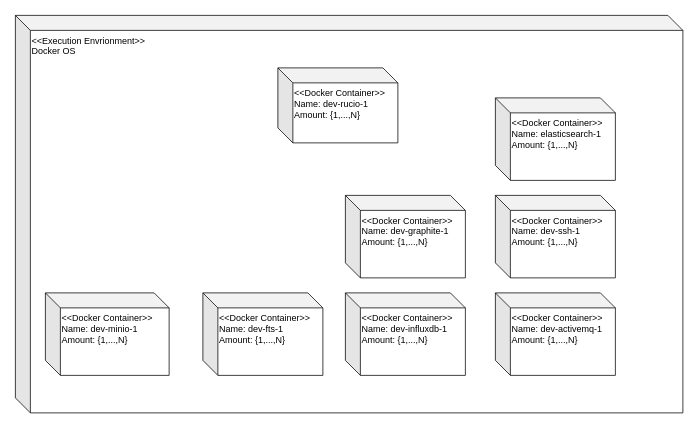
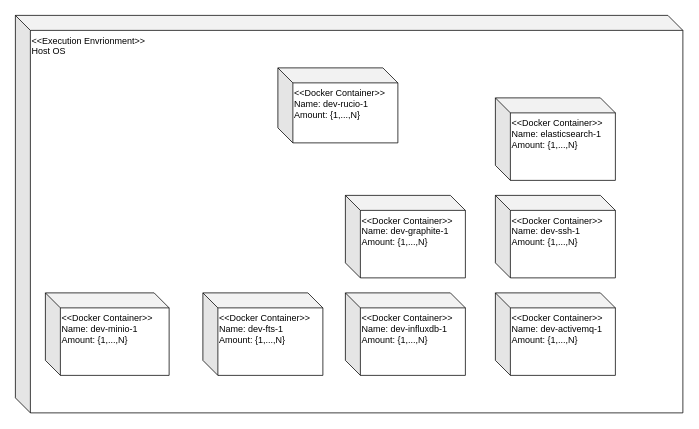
node "<<Execution Envrionment>> Docker OS": label "<<Execution Envrionment>> Docker OS" -> "<<Execution Envrionment>> Host OS"
